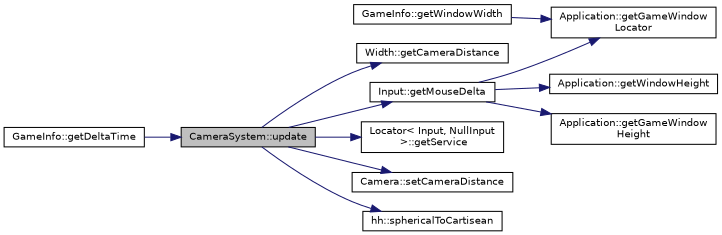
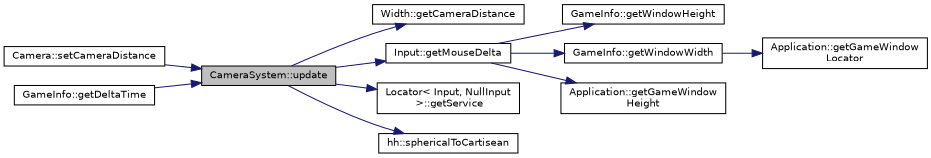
edge "Input::getMouseDelta" -> "Application::getGameWindow Locator": now "Input::getMouseDelta" -> "GameInfo::getWindowWidth"
node "Application::getWindowHeight": label "Application::getWindowHeight" -> "GameInfo::getWindowHeight"
edge "CameraSystem::update" -> "Camera::setCameraDistance": reversed
